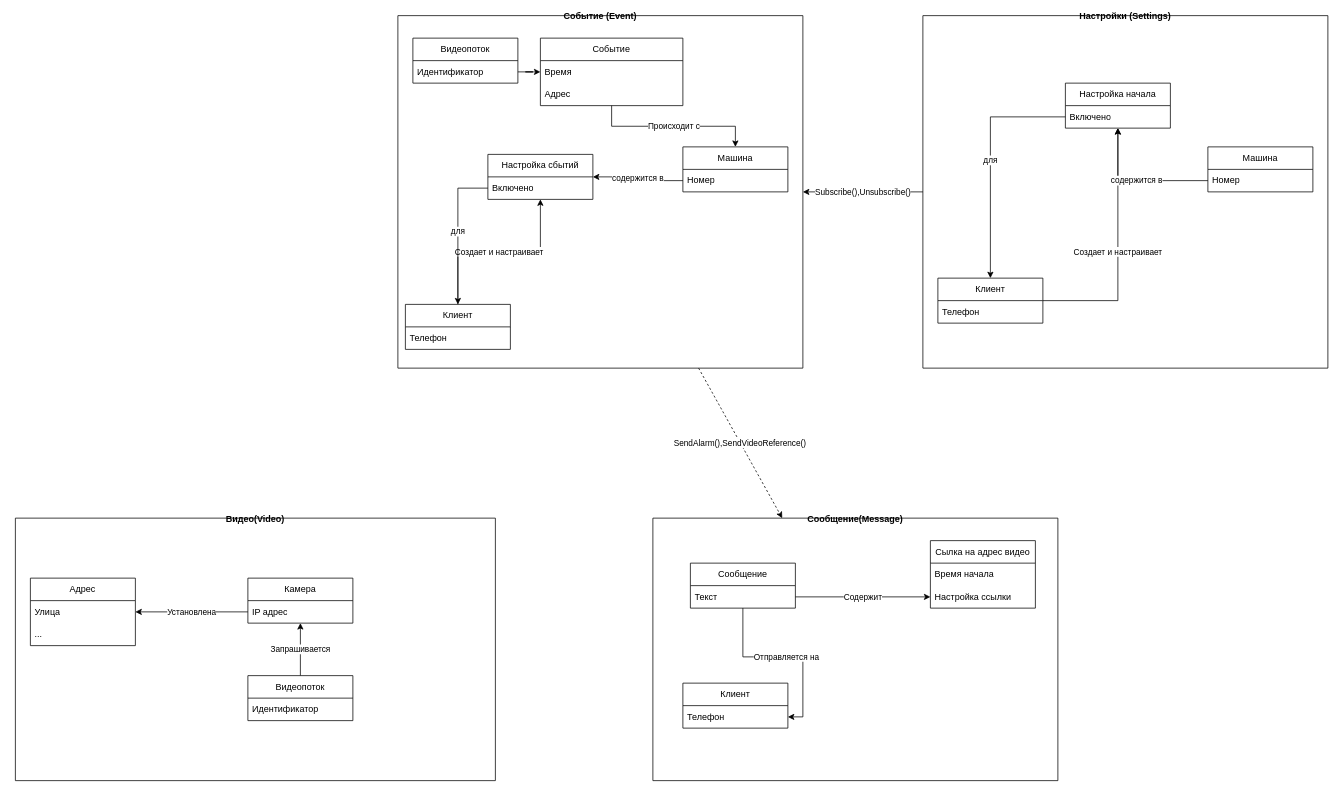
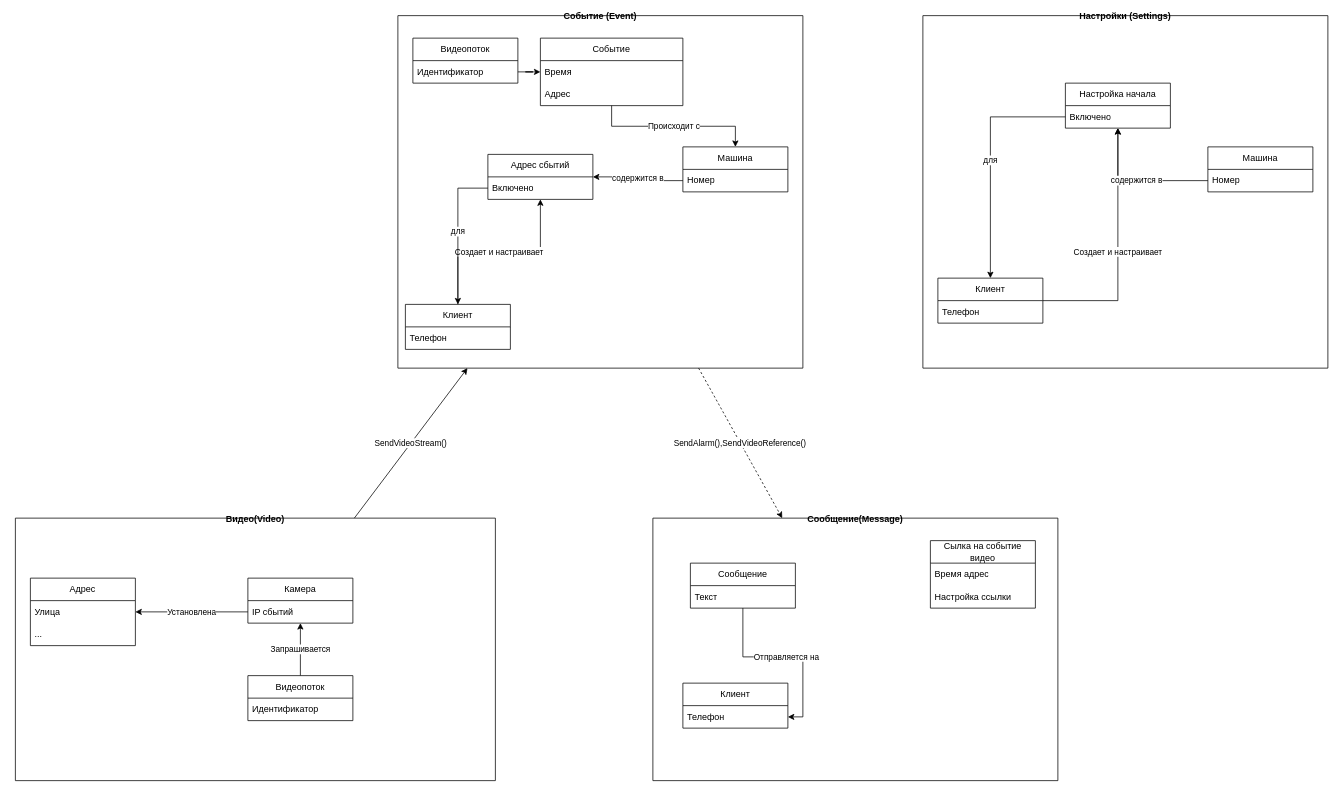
node "Настройка сбытий": label "Настройка сбытий" -> "Адрес сбытий"
edge "Настройки (Settings)" -> "Событие (Event)": removed, label "Subscribe(),Unsubscribe()"
edge "Видео(Video)" -> "Событие (Event)": added, label "SendVideoStream()"
node "Сылка на адрес видео": label "Сылка на адрес видео" -> "Сылка на событие видео"
node "Время начала": label "Время начала" -> "Время адрес"
edge "Текст" -> "Настройка ссылки": removed, label "Содержит"
node "IP адрес": label "IP адрес" -> "IP сбытий"
